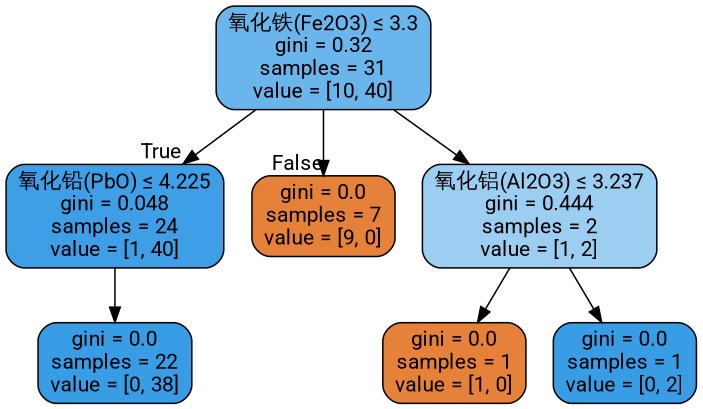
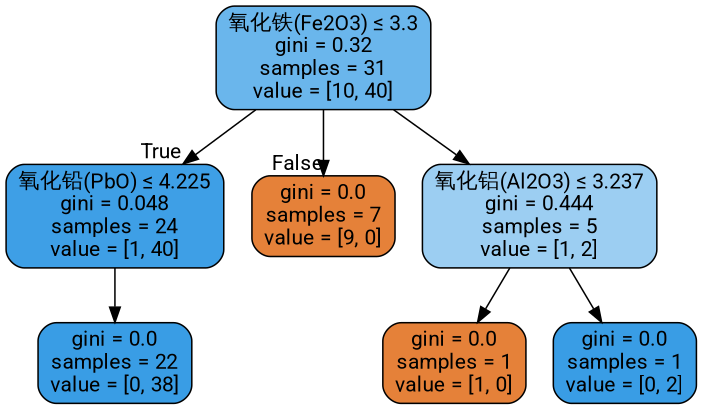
node "氧化铝(Al2O3) ≤ 3.237": text "samples = 2" -> "samples = 5"
